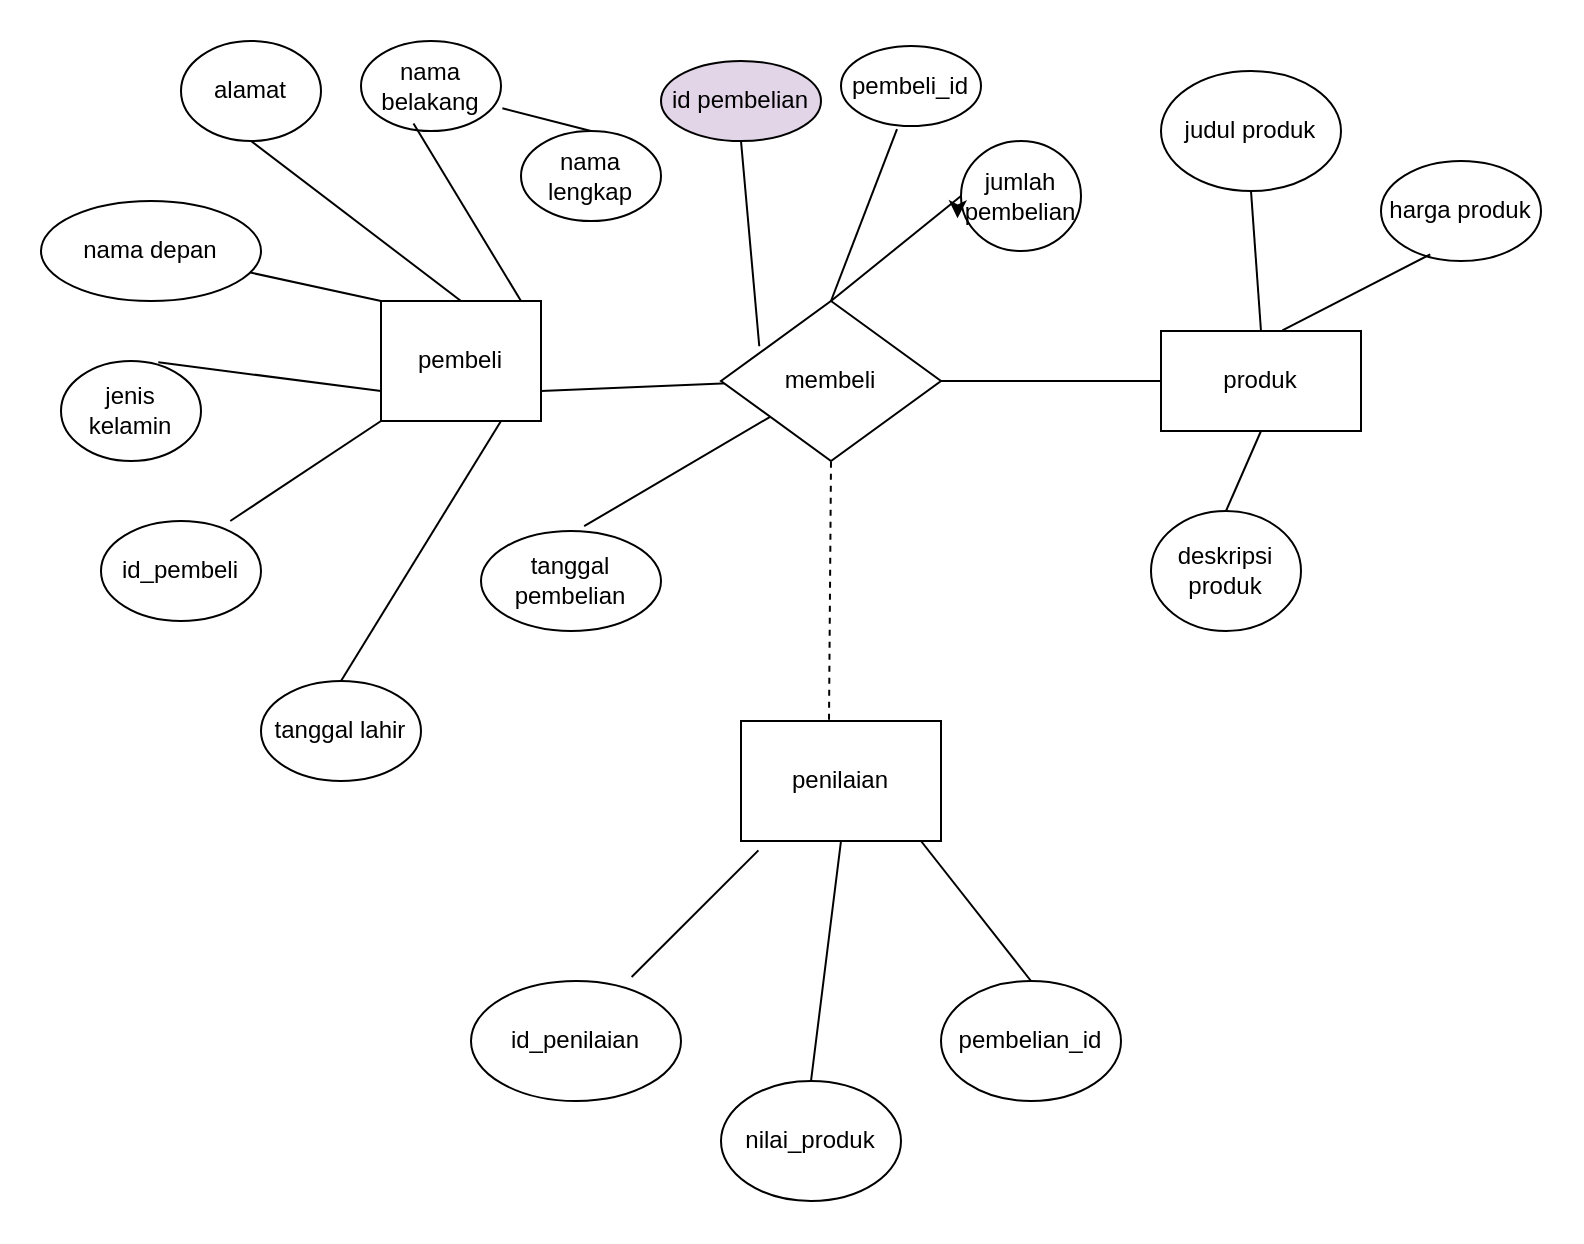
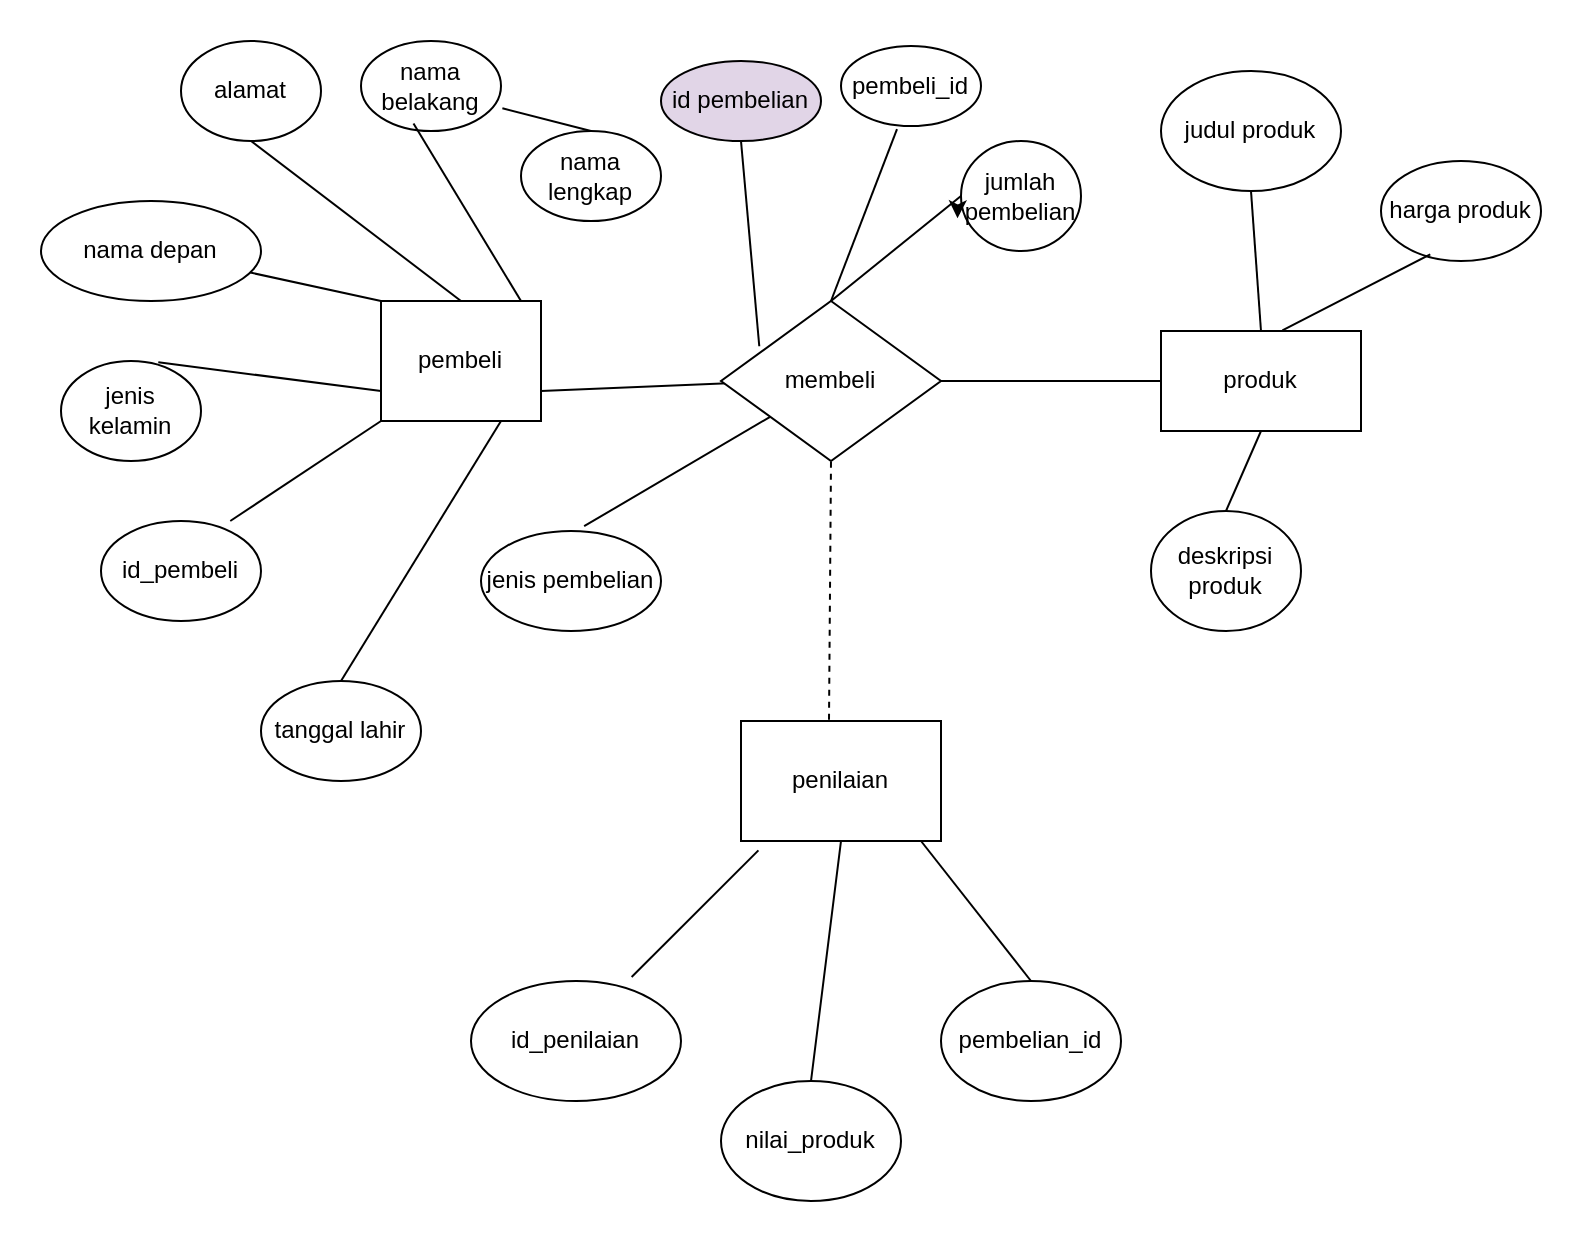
node "tanggal pembelian": label "tanggal pembelian" -> "jenis pembelian"
